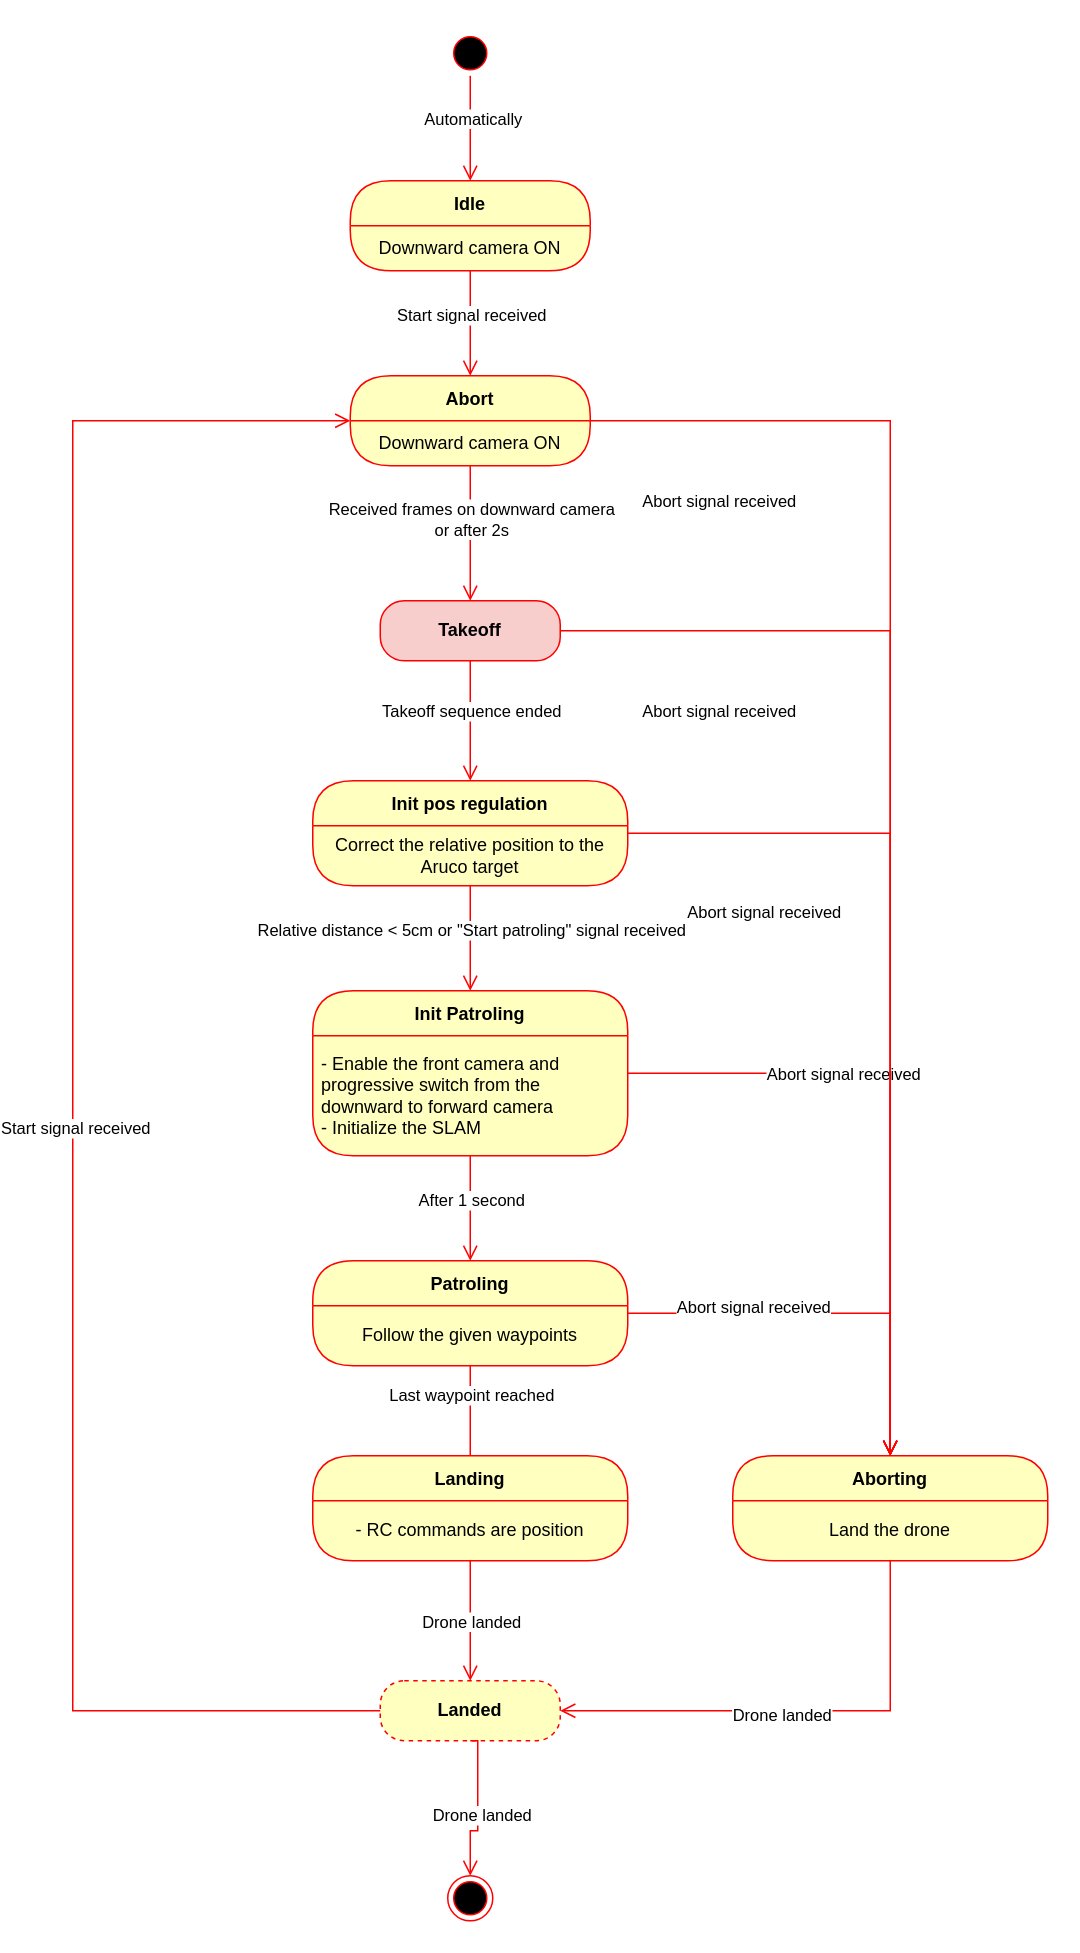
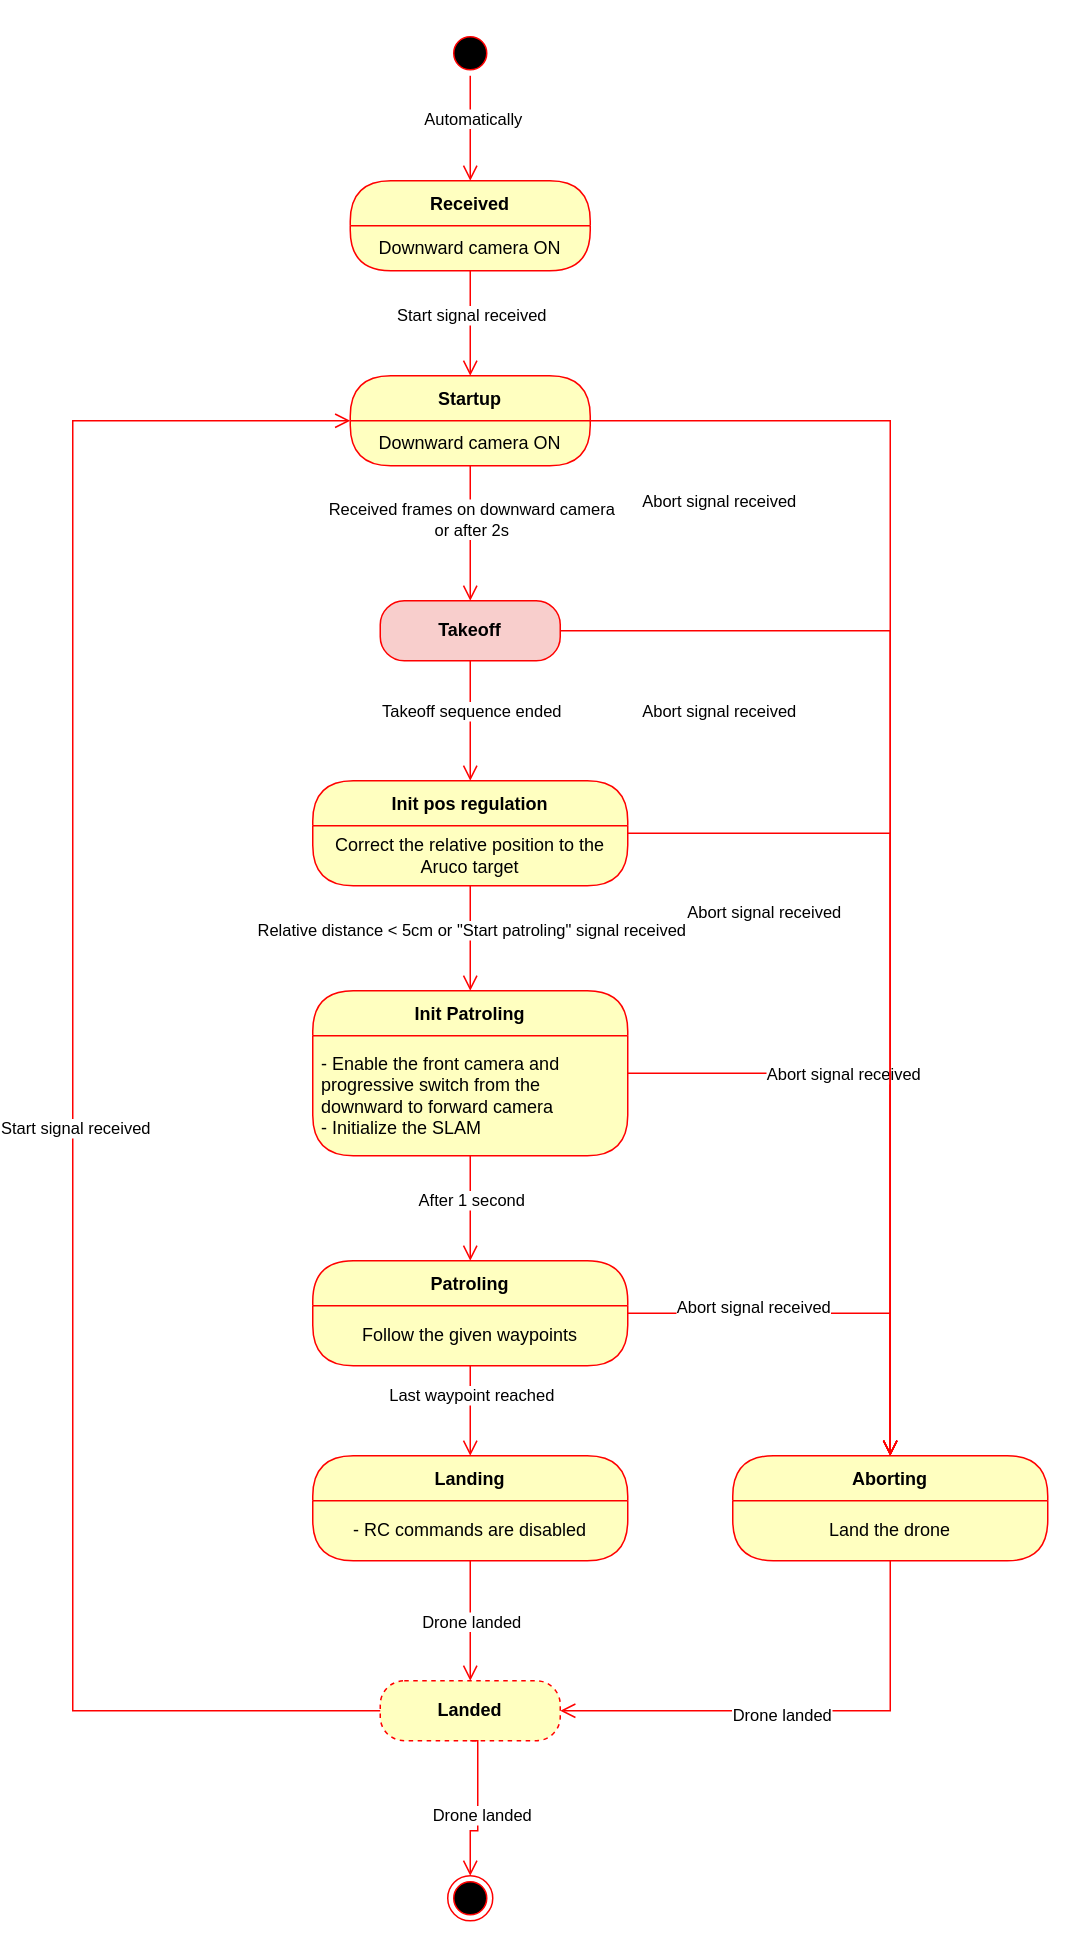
node "Idle": label "Idle" -> "Received"
node "Abort": label "Abort" -> "Startup"
edge "Follow the given waypoints" -- "Landing": arrowhead none -> open
node "- RC commands are position": label "- RC commands are position" -> "- RC commands are disabled"
